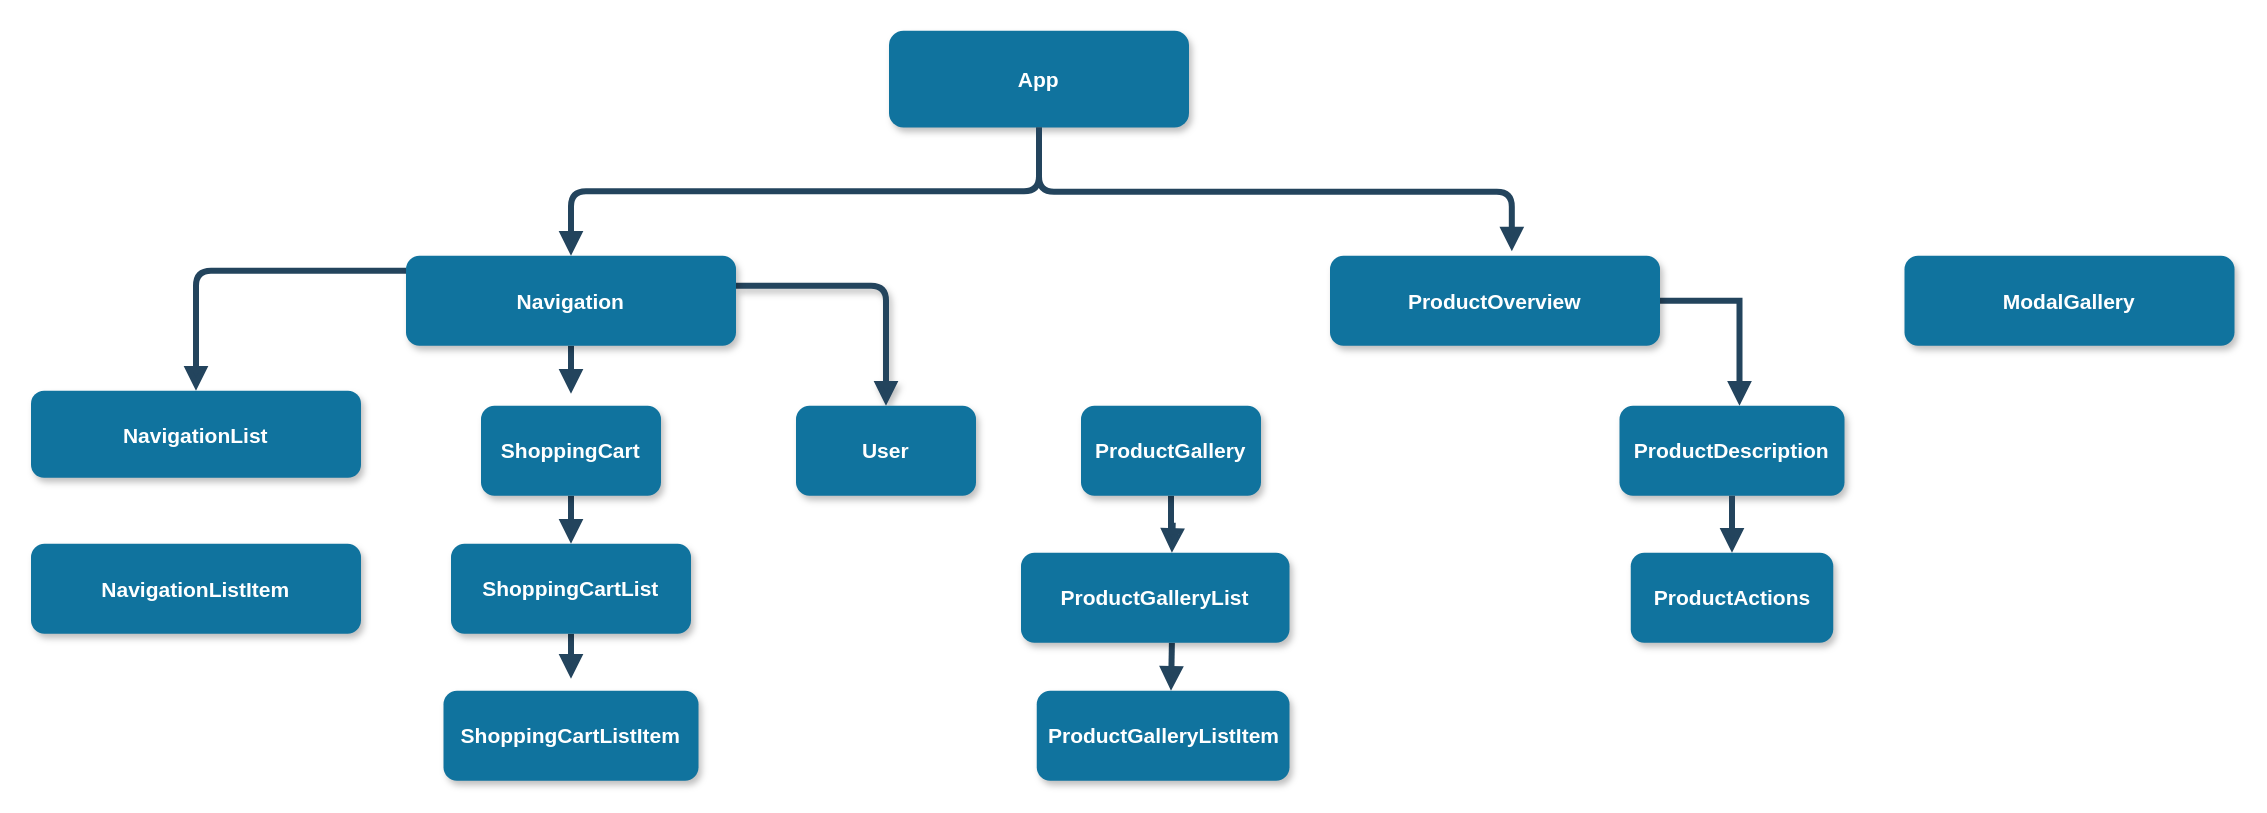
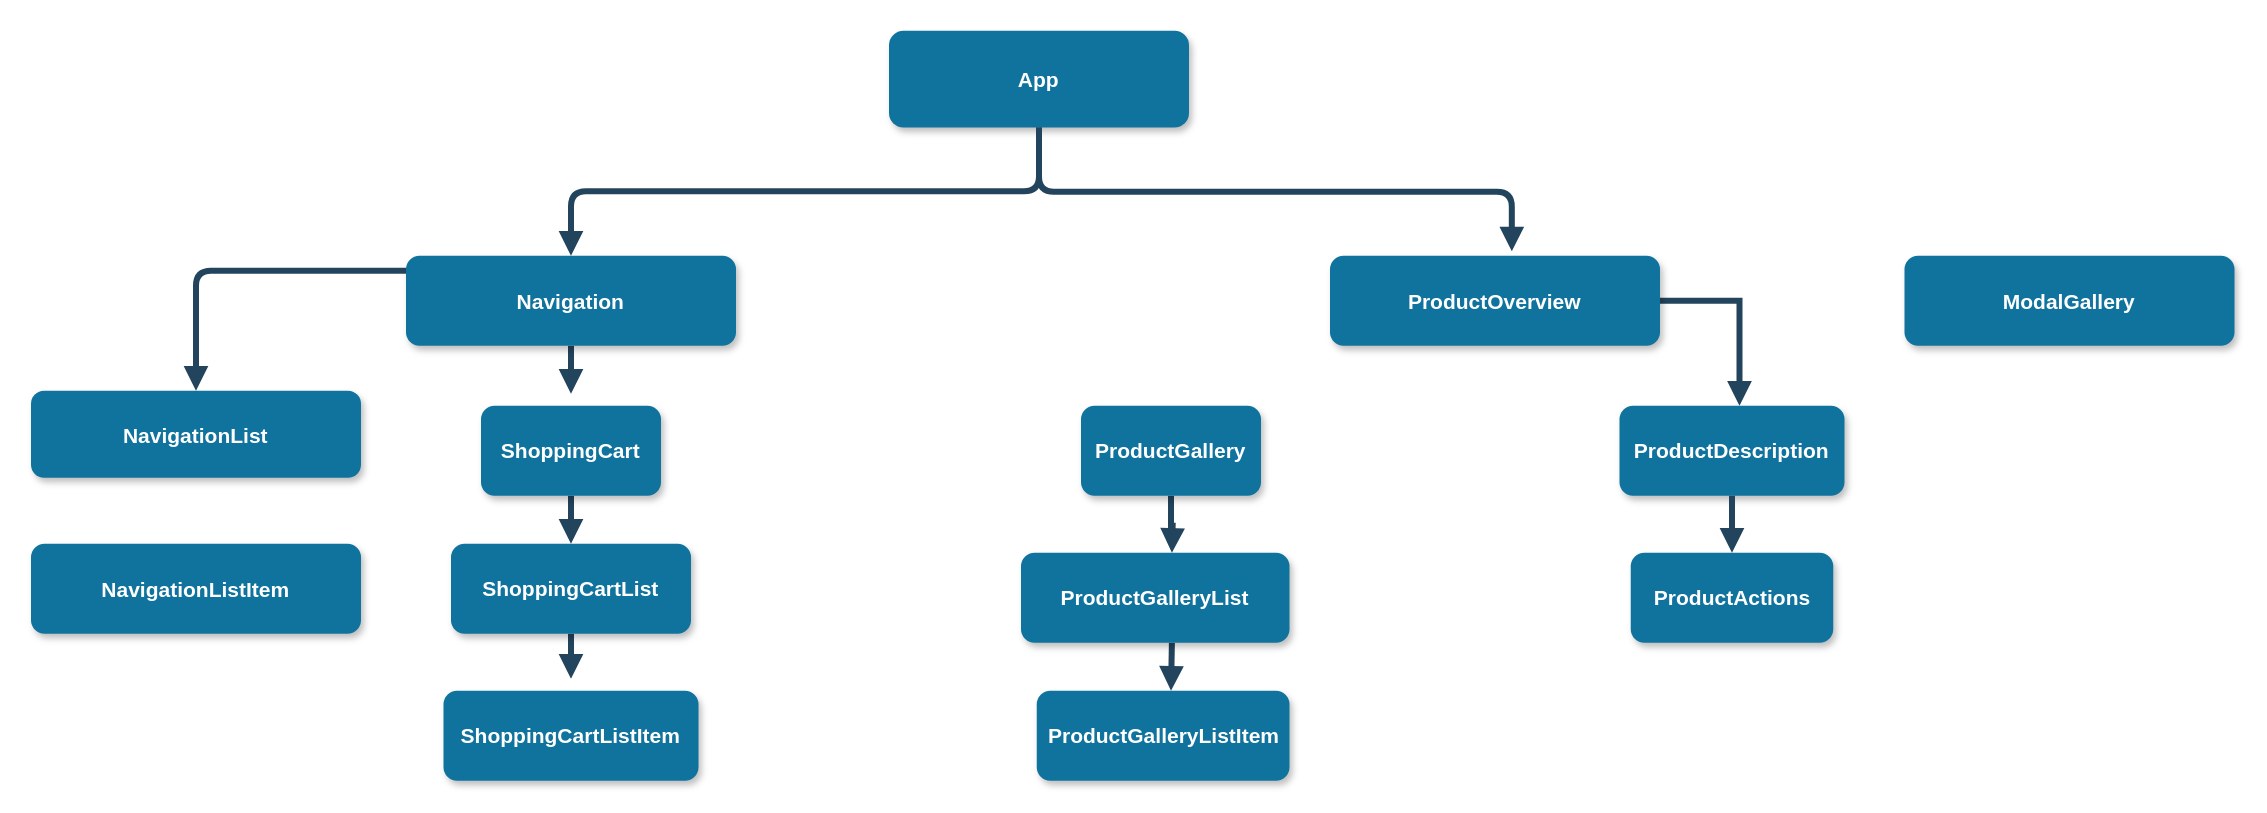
edge "Navigation" -> "User": removed
node "User": removed
